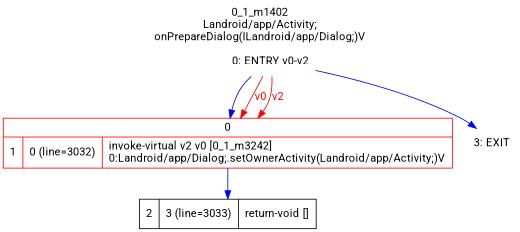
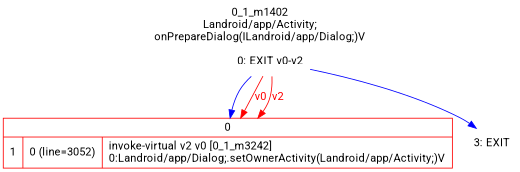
node "0: ENTRY v0-v2": label "0: ENTRY v0-v2" -> "0: EXIT v0-v2"
node "0": text "0 (line=3032)" -> "0 (line=3052)"
node "2": removed
